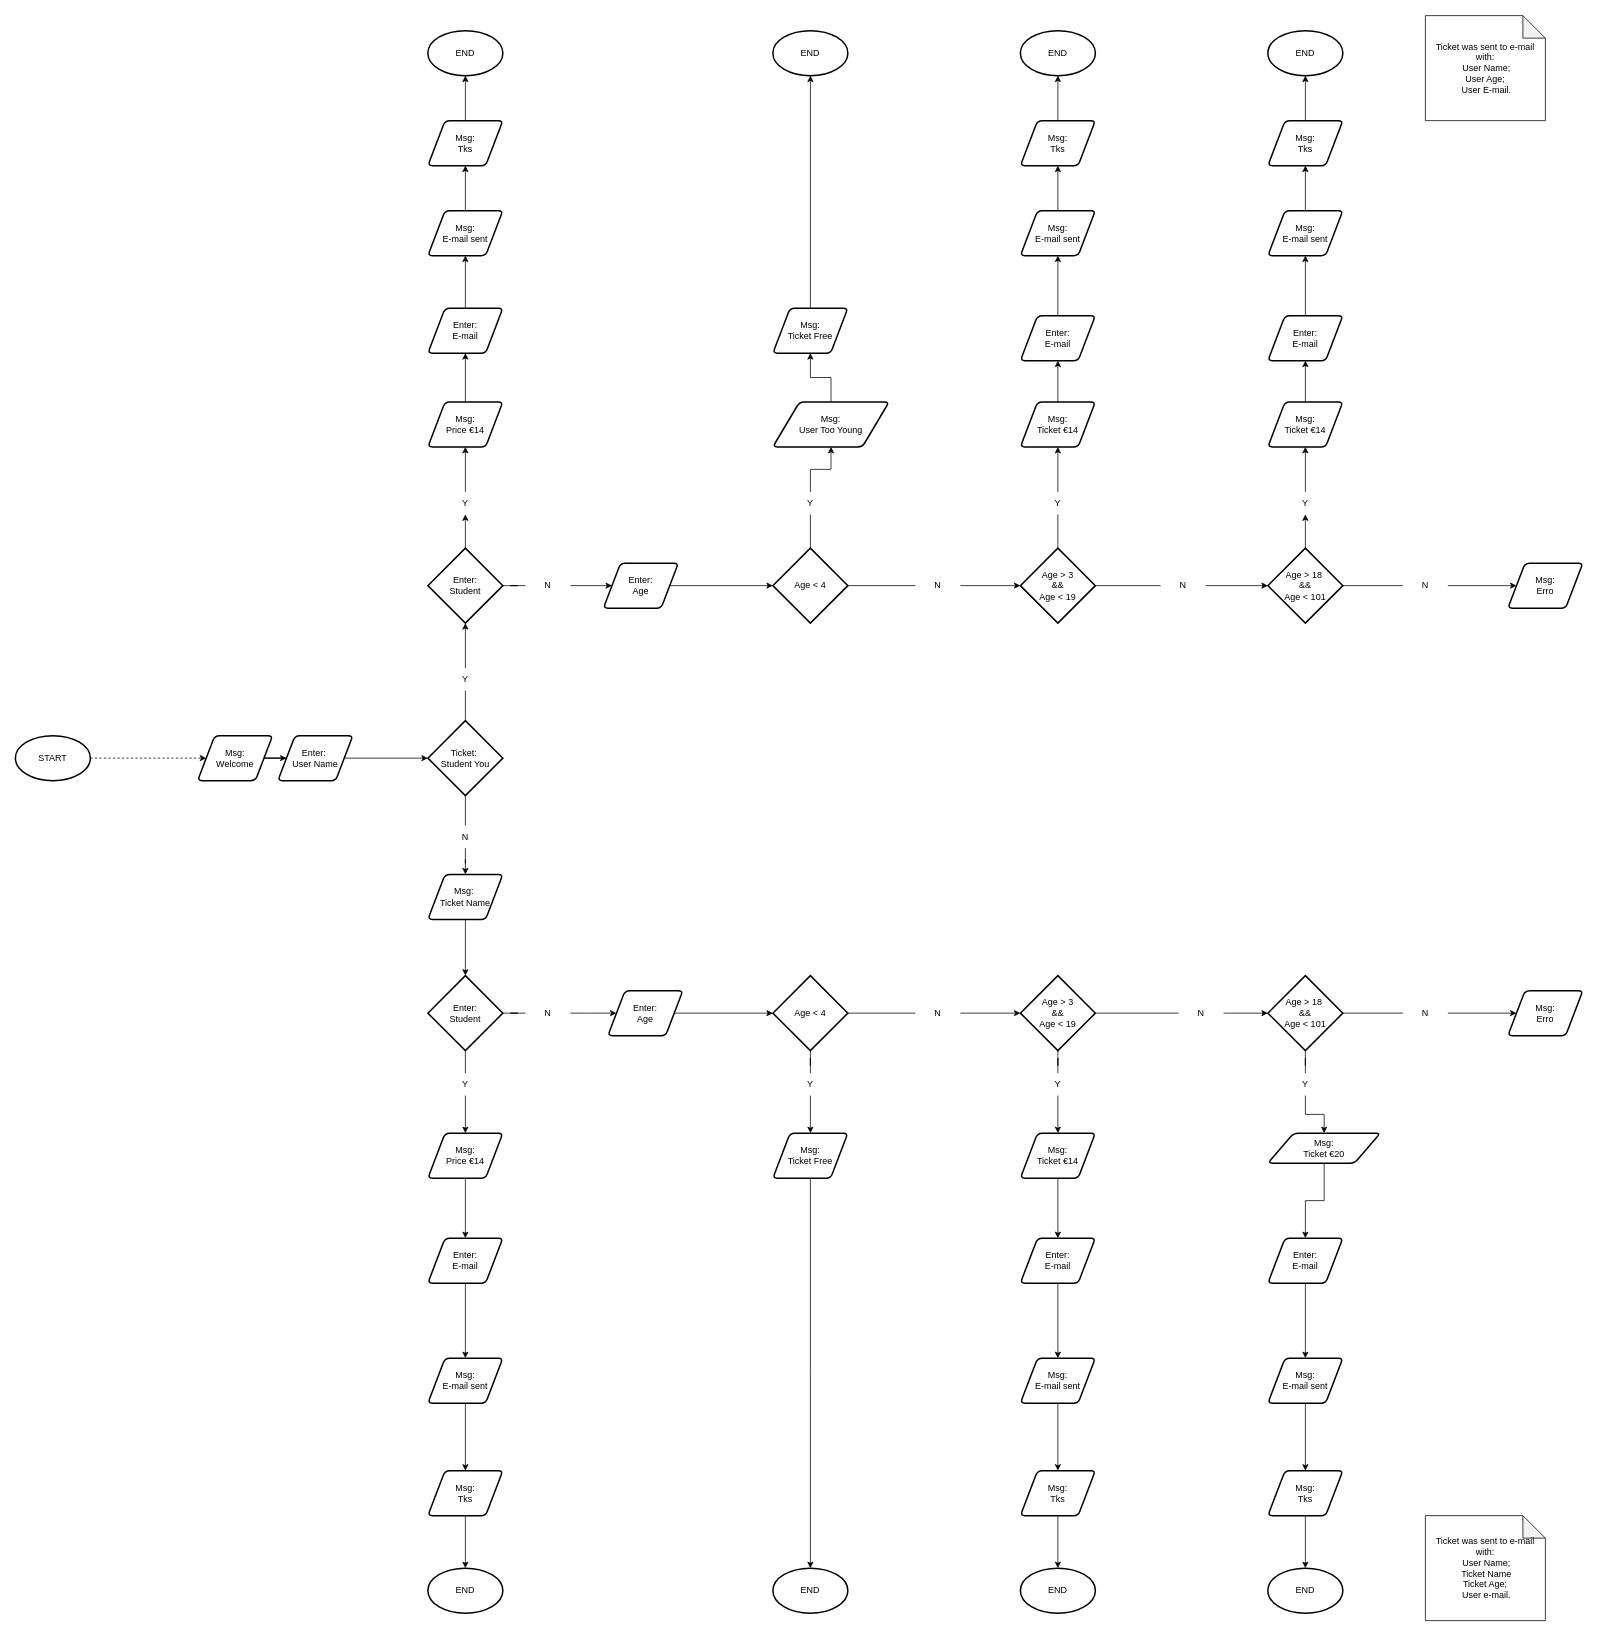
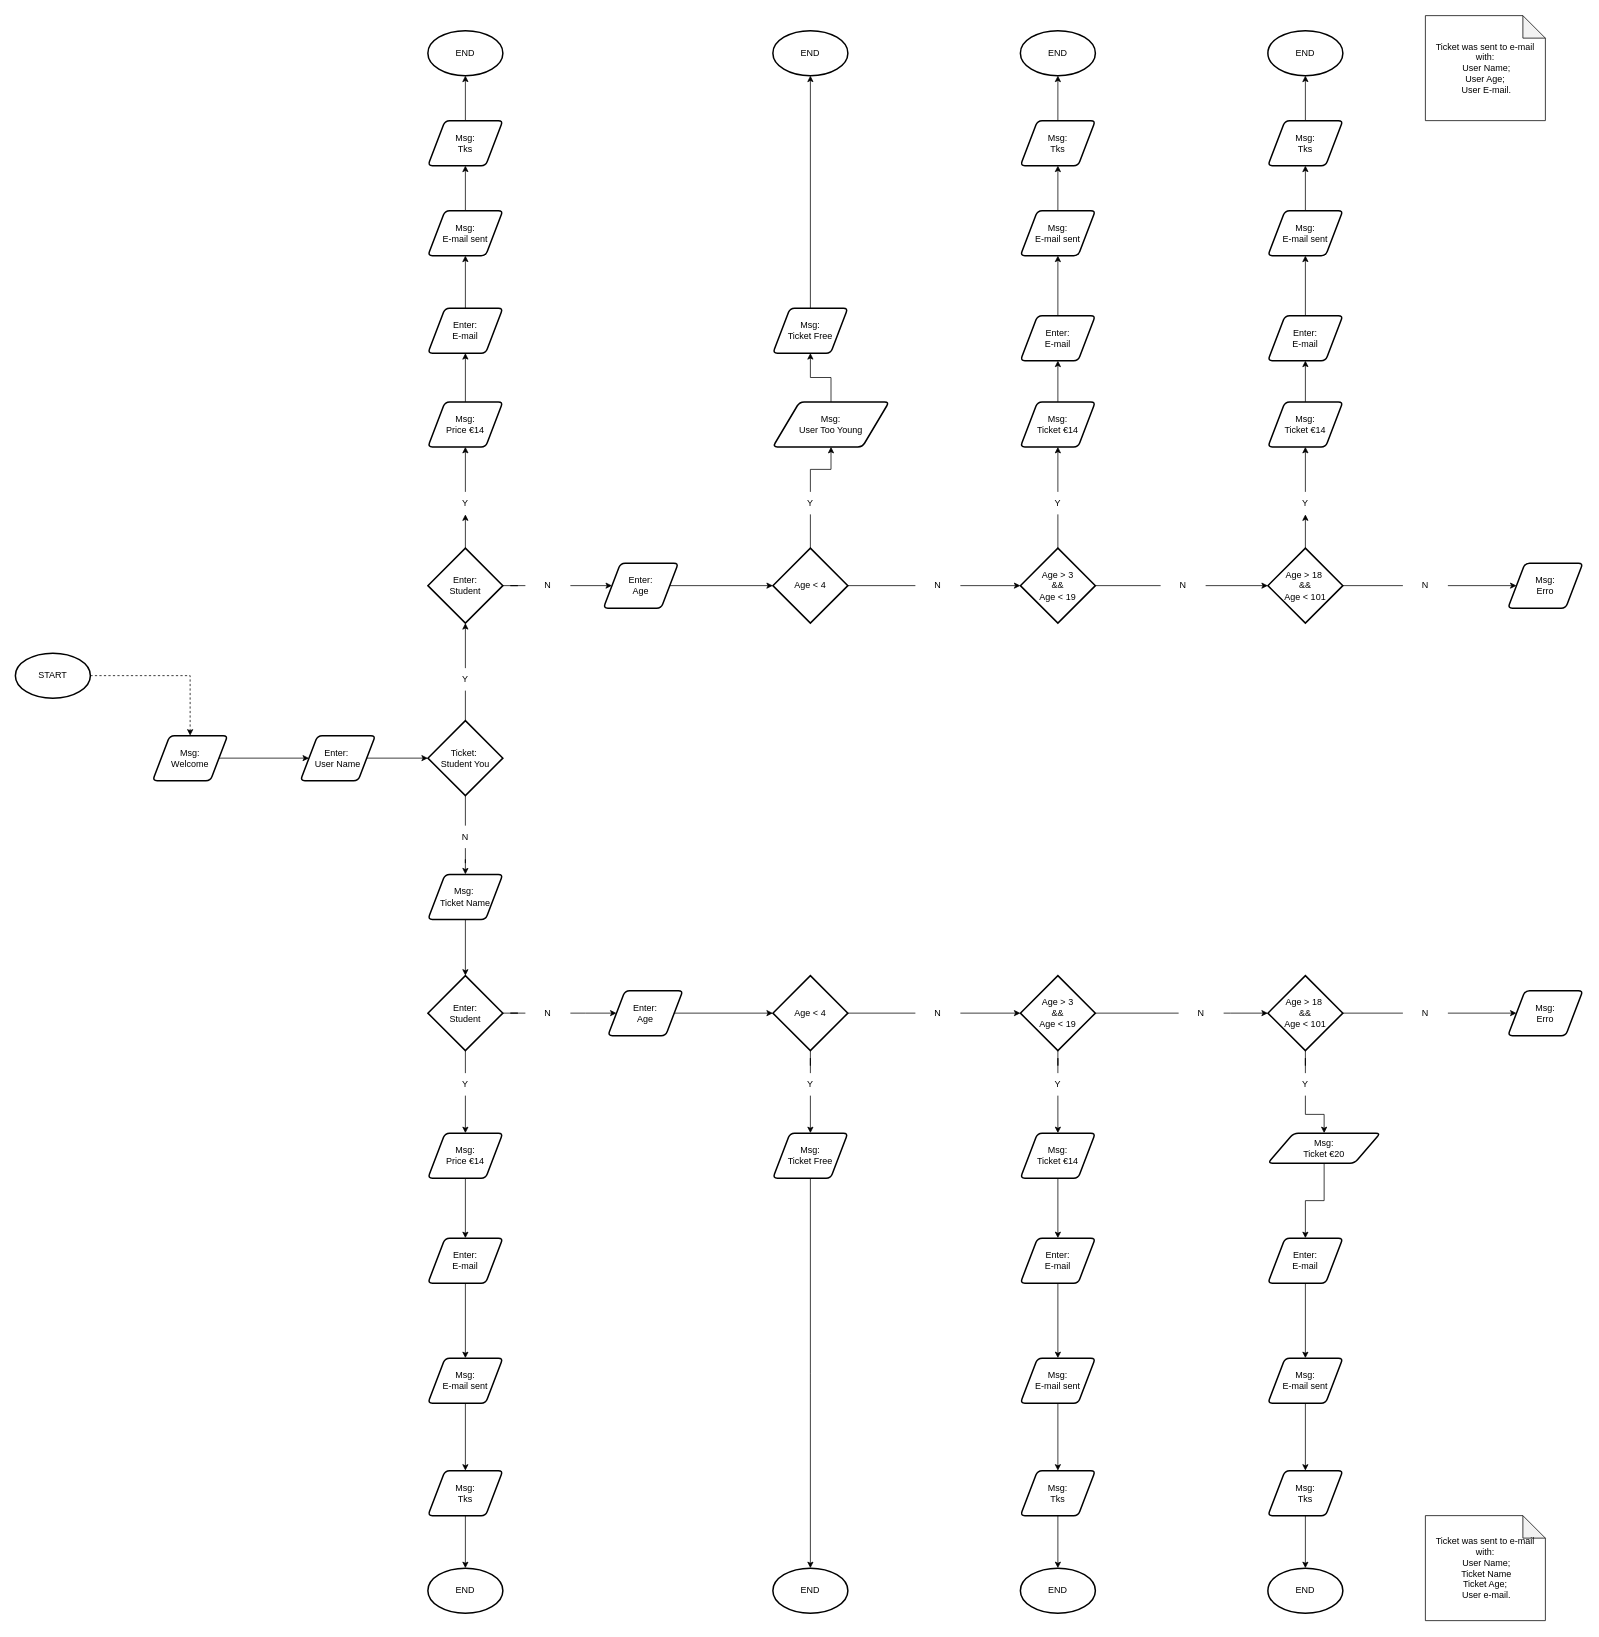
node "START": moved (53, 758) -> (53, 675)
node "Msg: Welcome": moved (235, 758) -> (190, 758)
node "Enter: User Name": moved (315, 758) -> (338, 758)
